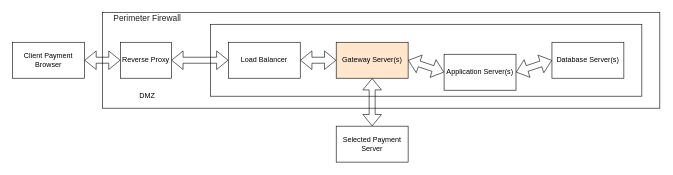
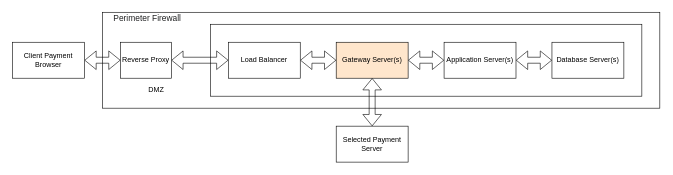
node "Application Server(s)": moved (480, 72) -> (480, 60)
node "DMZ": moved (147, 96) -> (156, 90)
